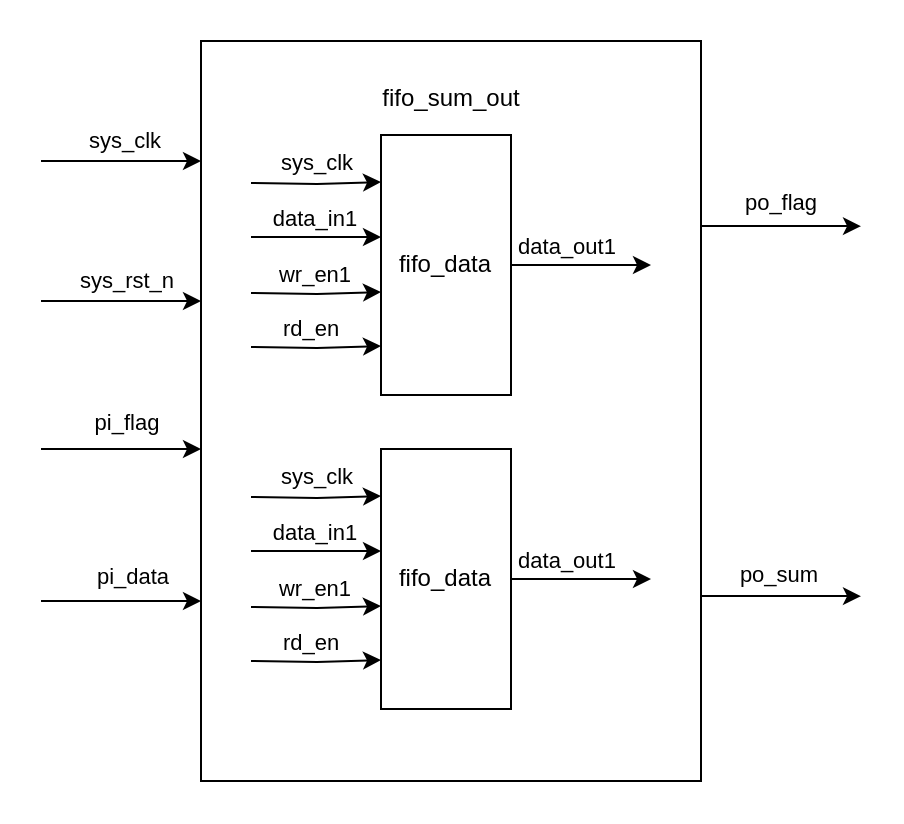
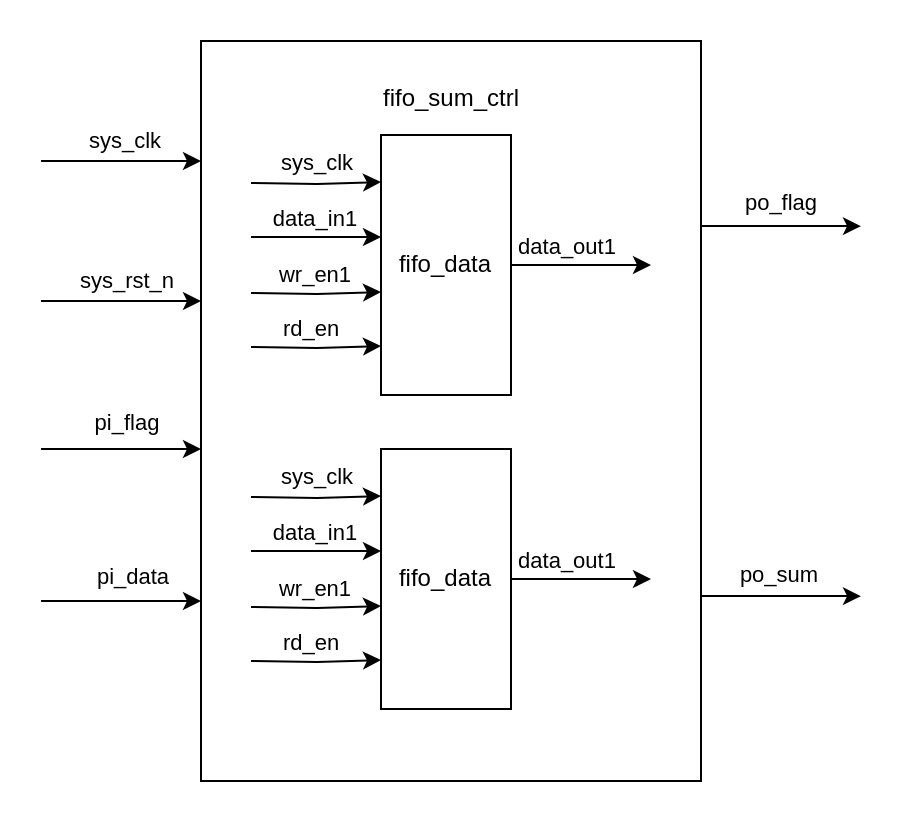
node "fifo_sum_out": label "fifo_sum_out" -> "fifo_sum_ctrl"
